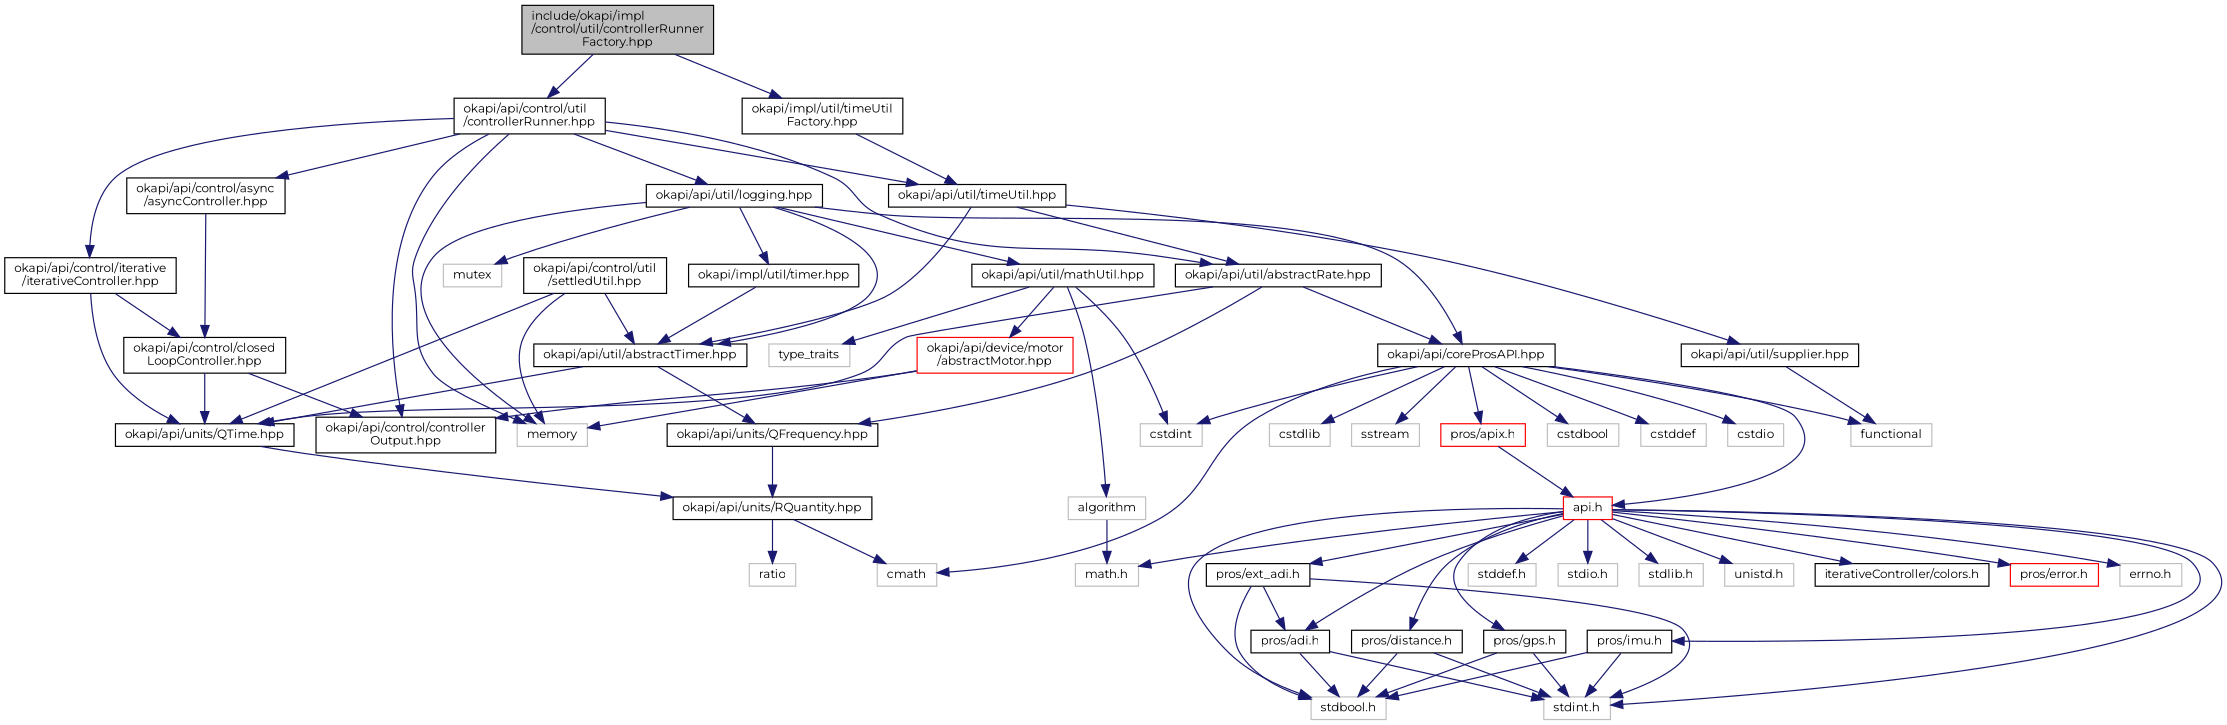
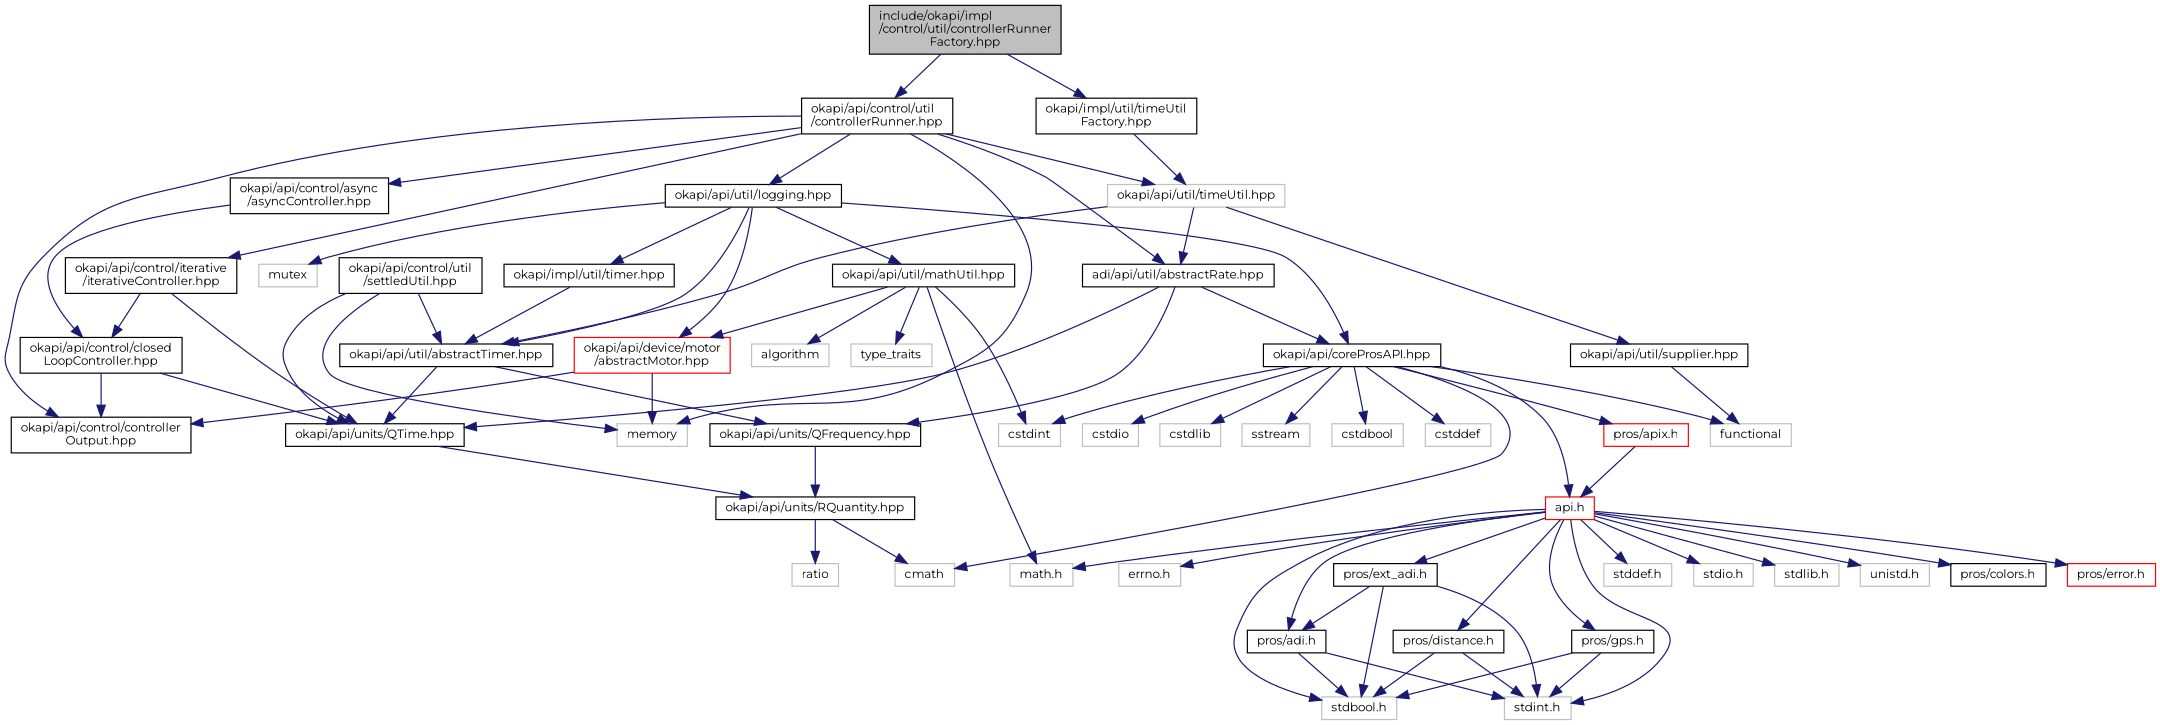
node "okapi/api/util/timeUtil.hpp": color black -> grey75
edge "okapi/api/util/logging.hpp" -> "memory": now "okapi/api/util/logging.hpp" -> "okapi/api/device/motor /abstractMotor.hpp"
node "okapi/api/util/abstractRate.hpp": label "okapi/api/util/abstractRate.hpp" -> "adi/api/util/abstractRate.hpp"
edge "algorithm" -> "math.h": now "okapi/api/util/mathUtil.hpp" -> "math.h"
node "iterativeController/colors.h": label "iterativeController/colors.h" -> "pros/colors.h"
node "pros/imu.h": removed
